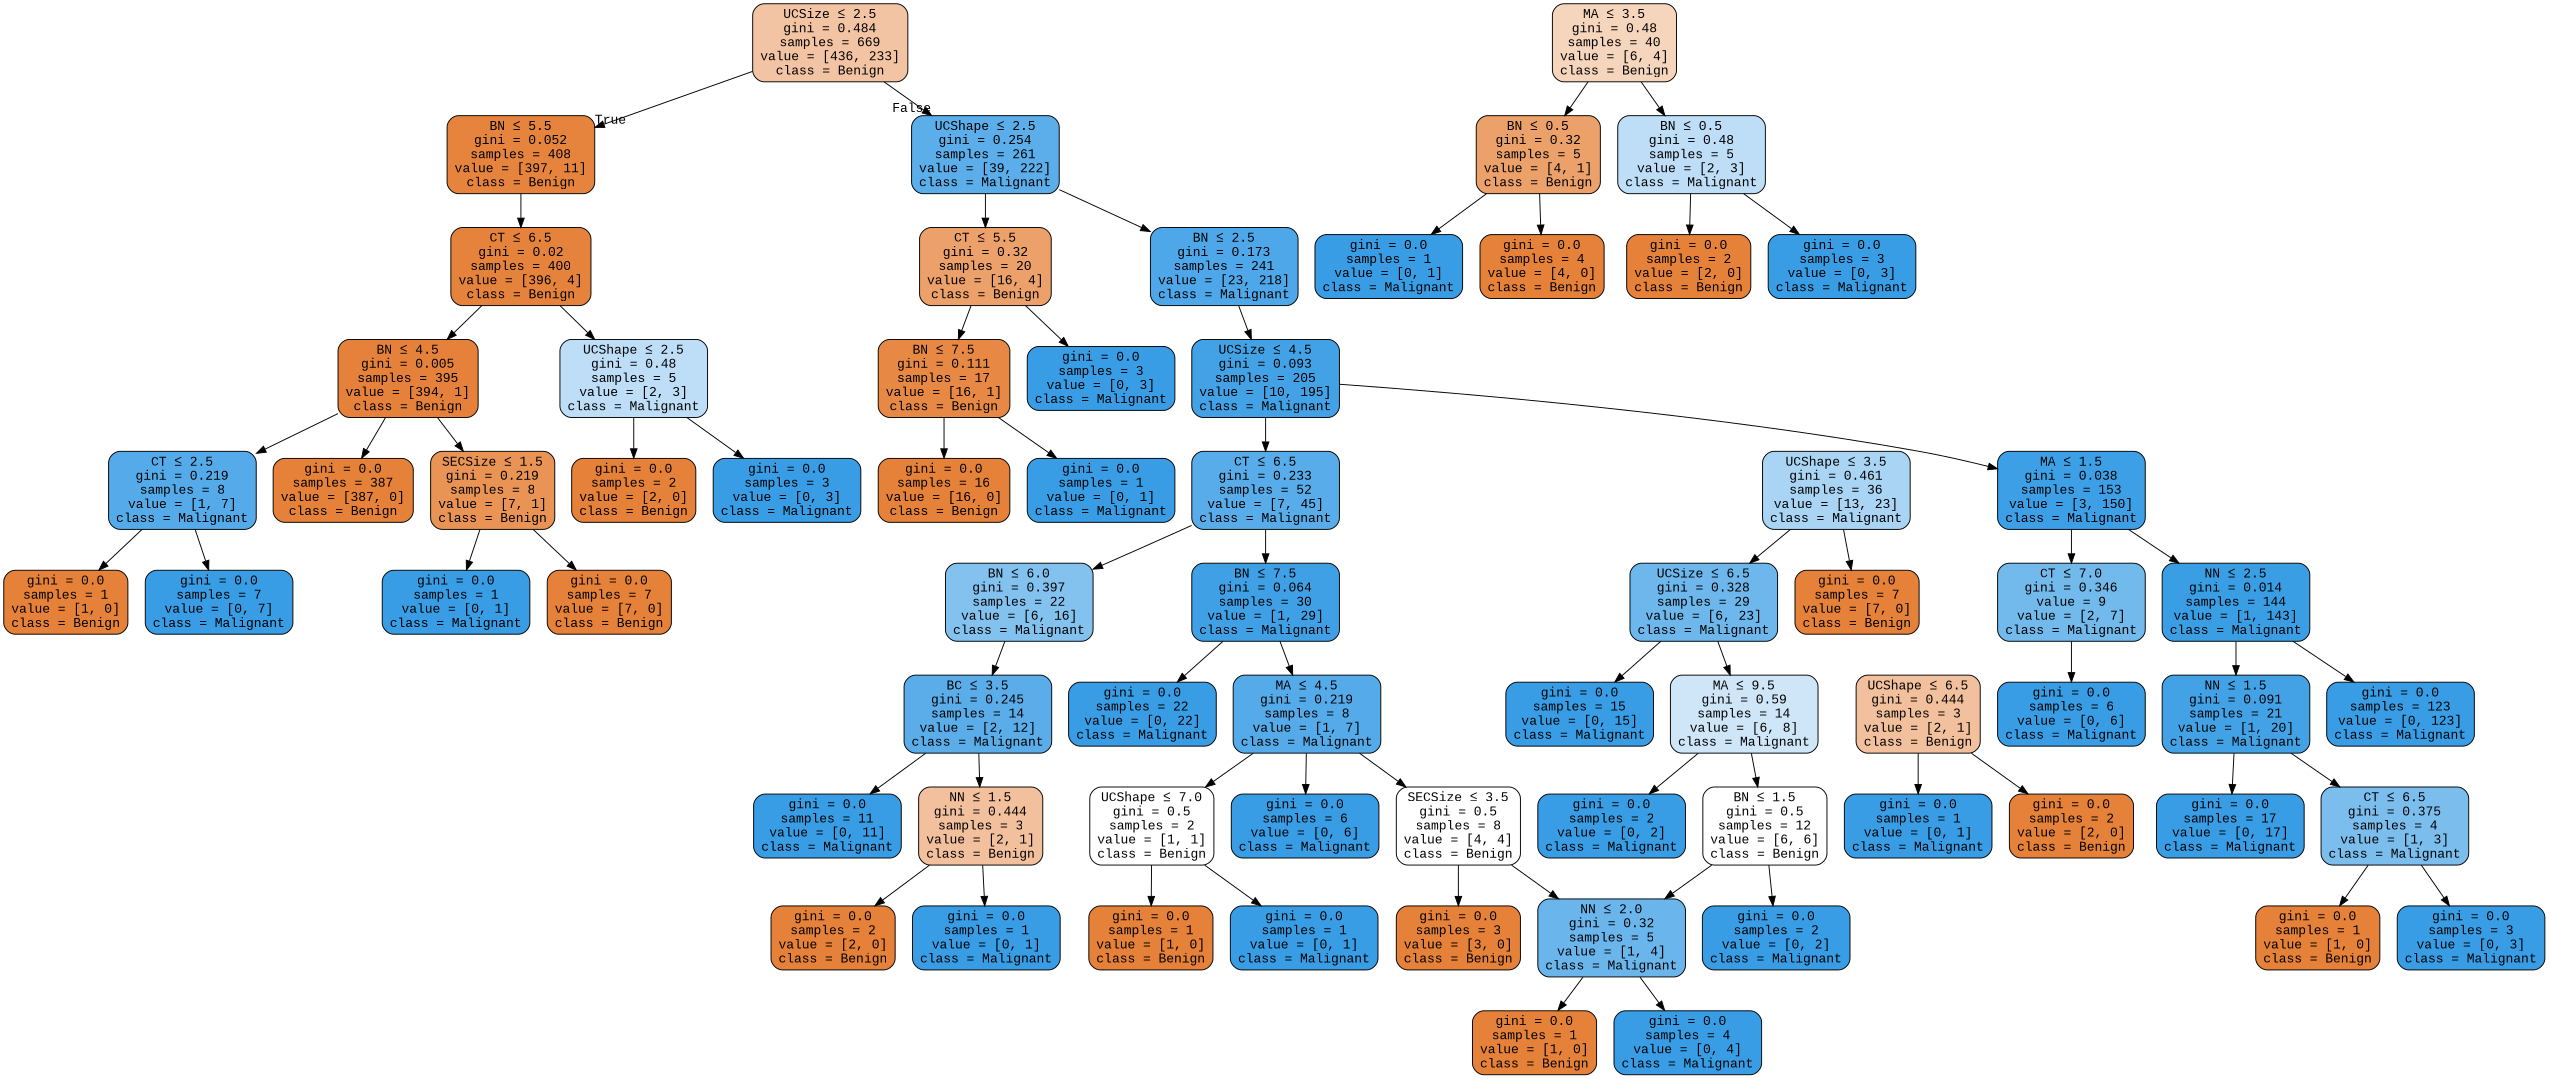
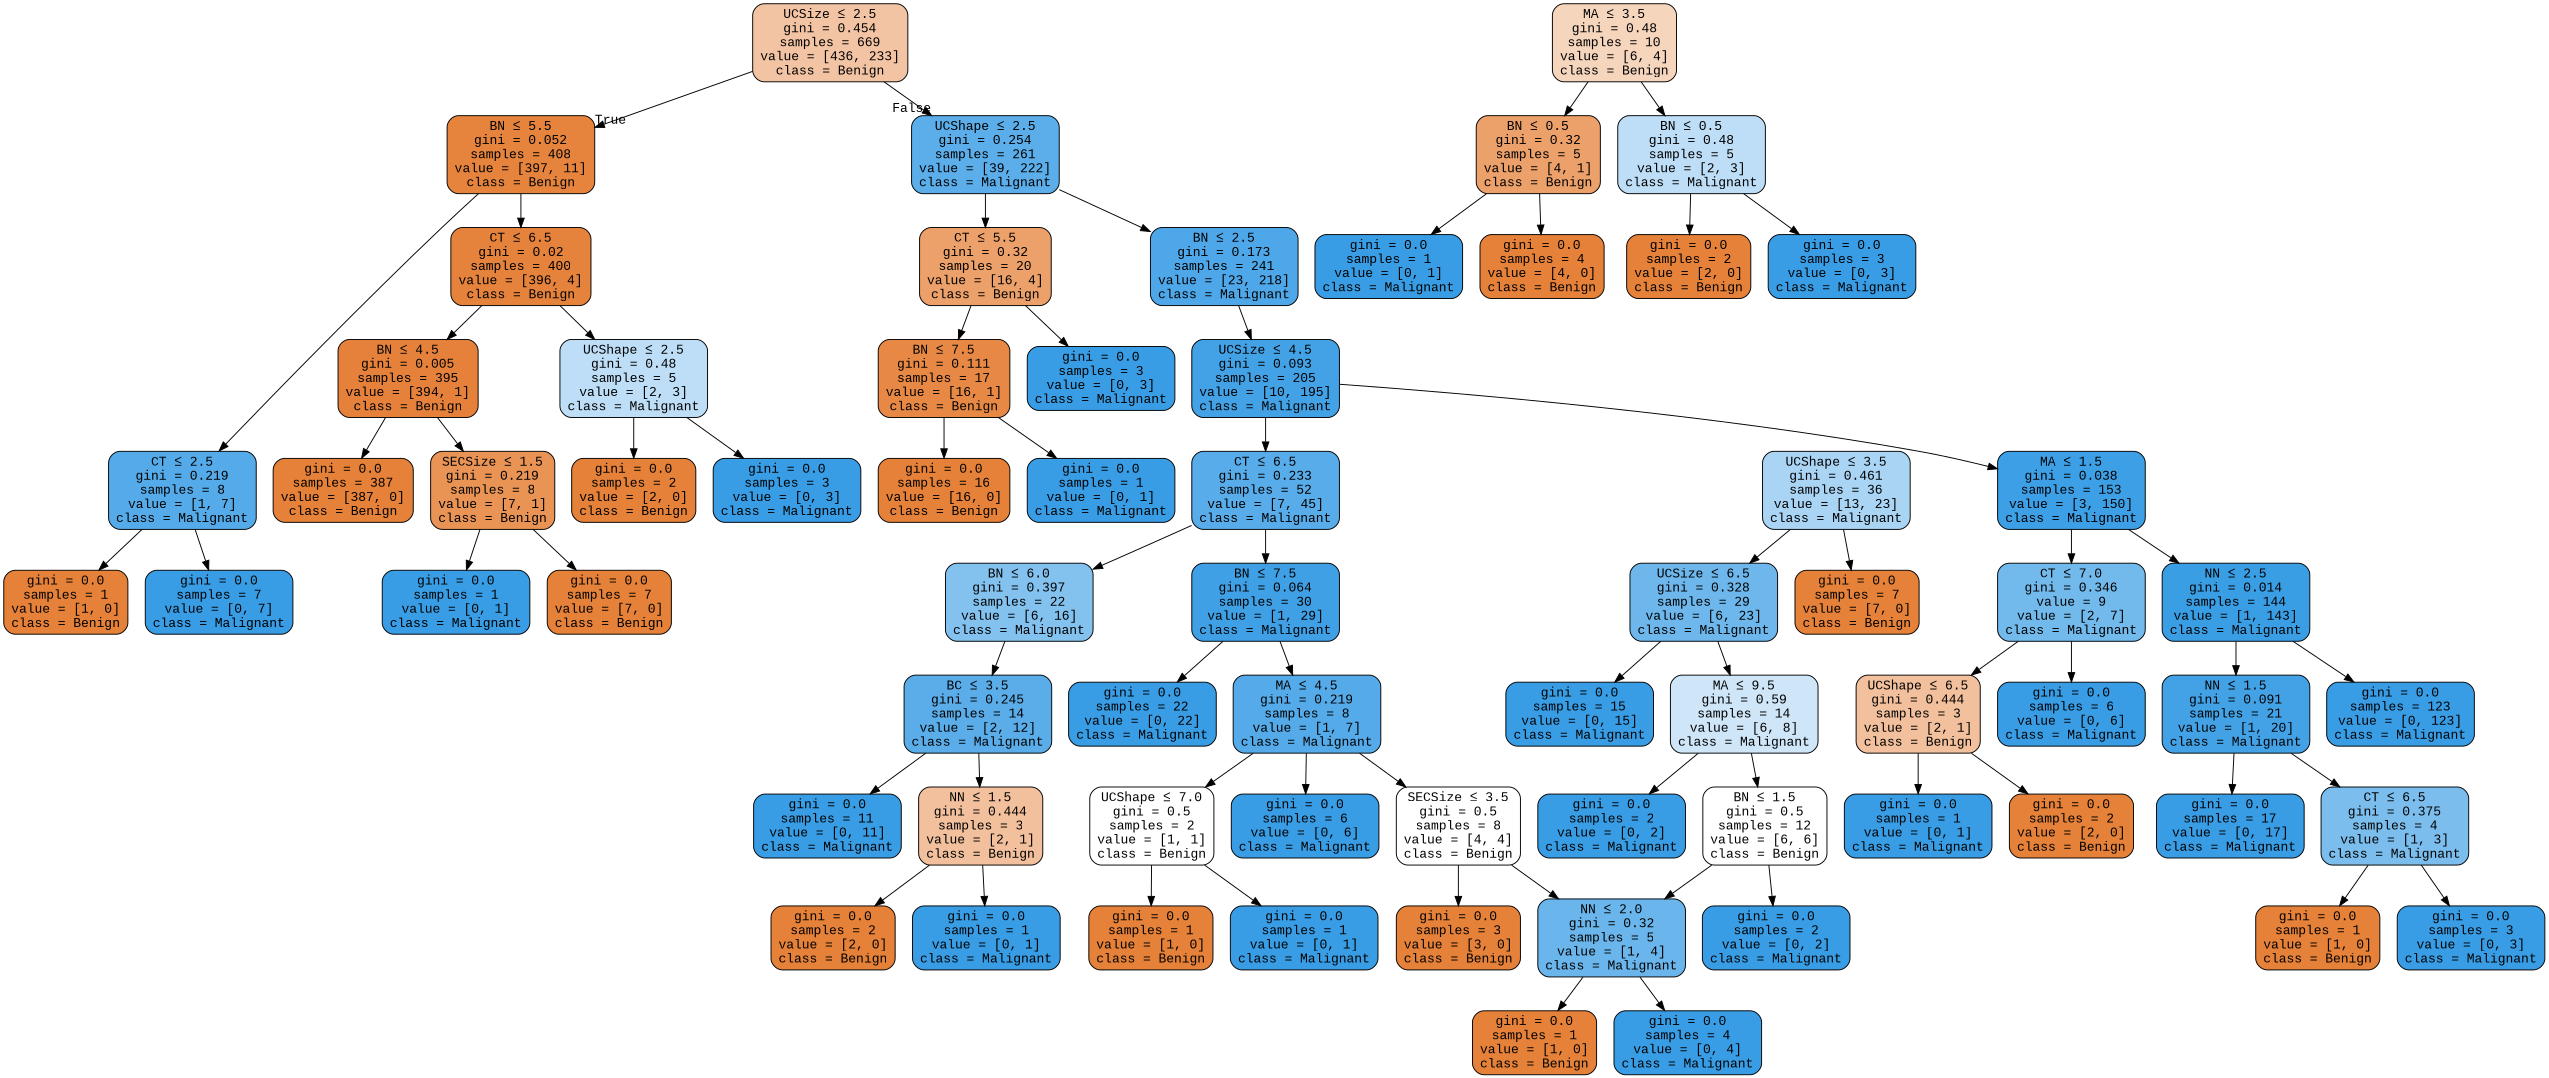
node "UCSize ≤ 2.5": text "gini = 0.484" -> "gini = 0.454"
node "MA ≤ 3.5": text "samples = 40" -> "samples = 10"
edge "BN ≤ 4.5" -> "CT ≤ 2.5": now "BN ≤ 5.5" -> "CT ≤ 2.5"
edge "CT ≤ 7.0" -> "UCShape ≤ 6.5": added
